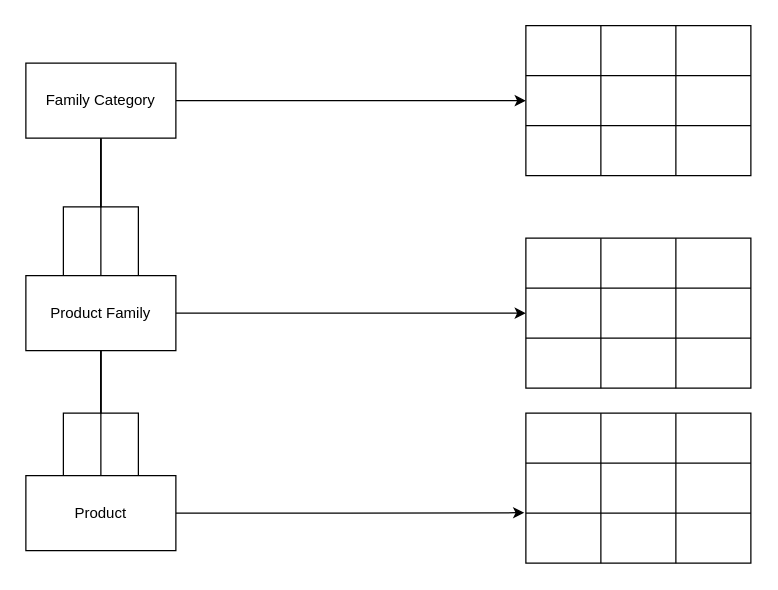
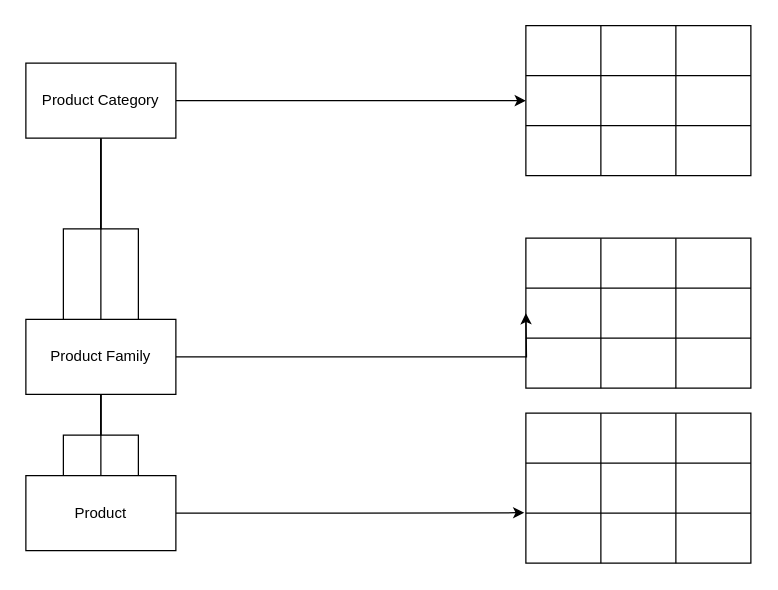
node "Family Category": label "Family Category" -> "Product Category"
node "Product Family": moved (101, 313) -> (101, 357)
